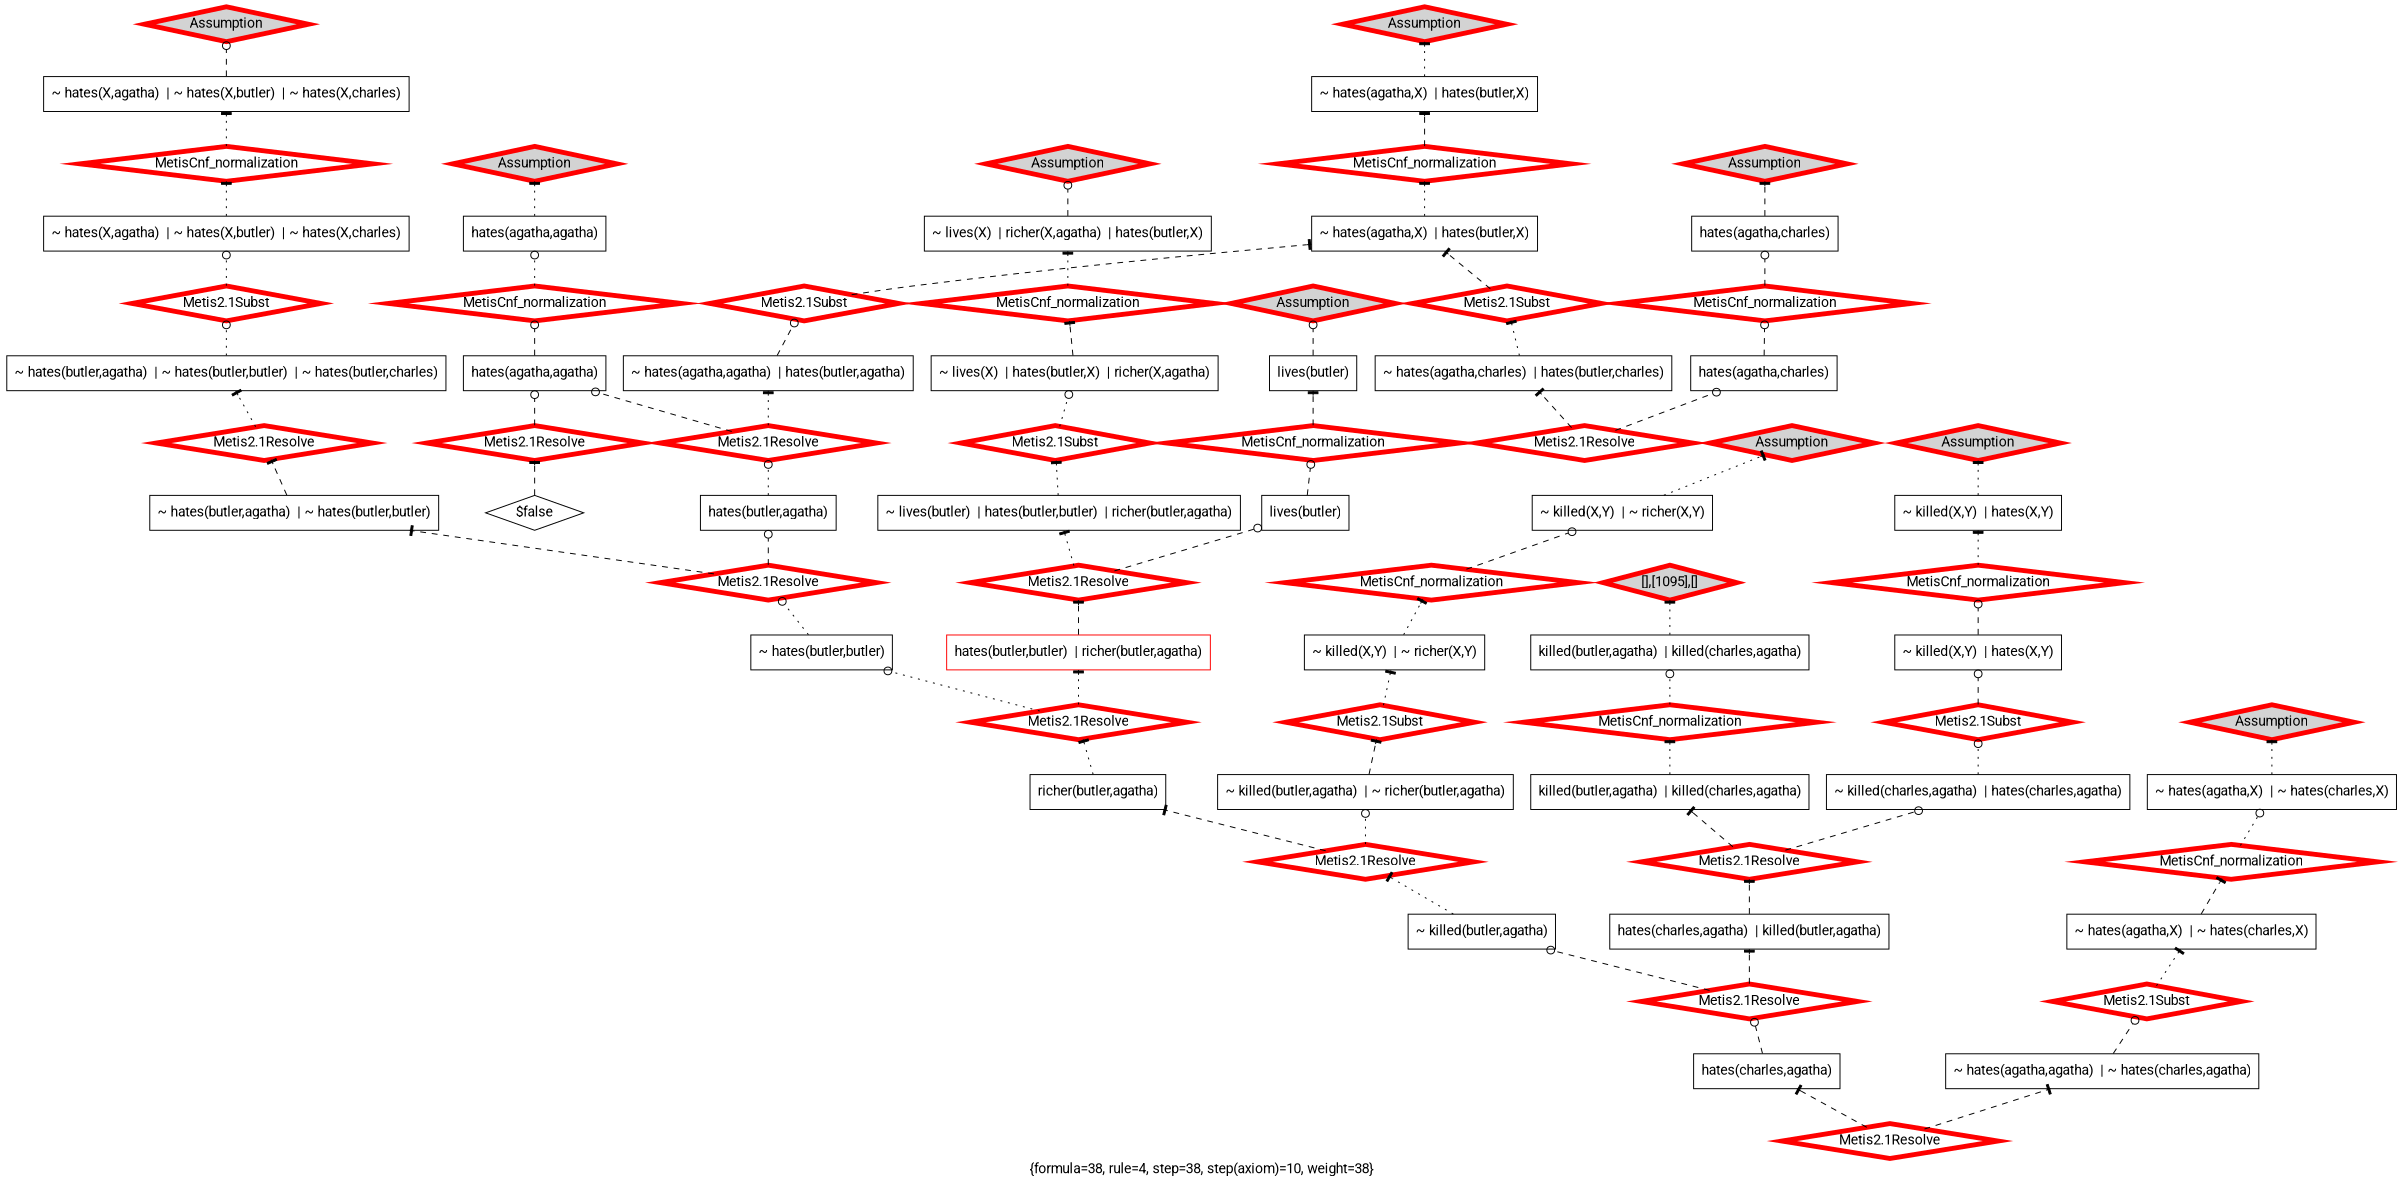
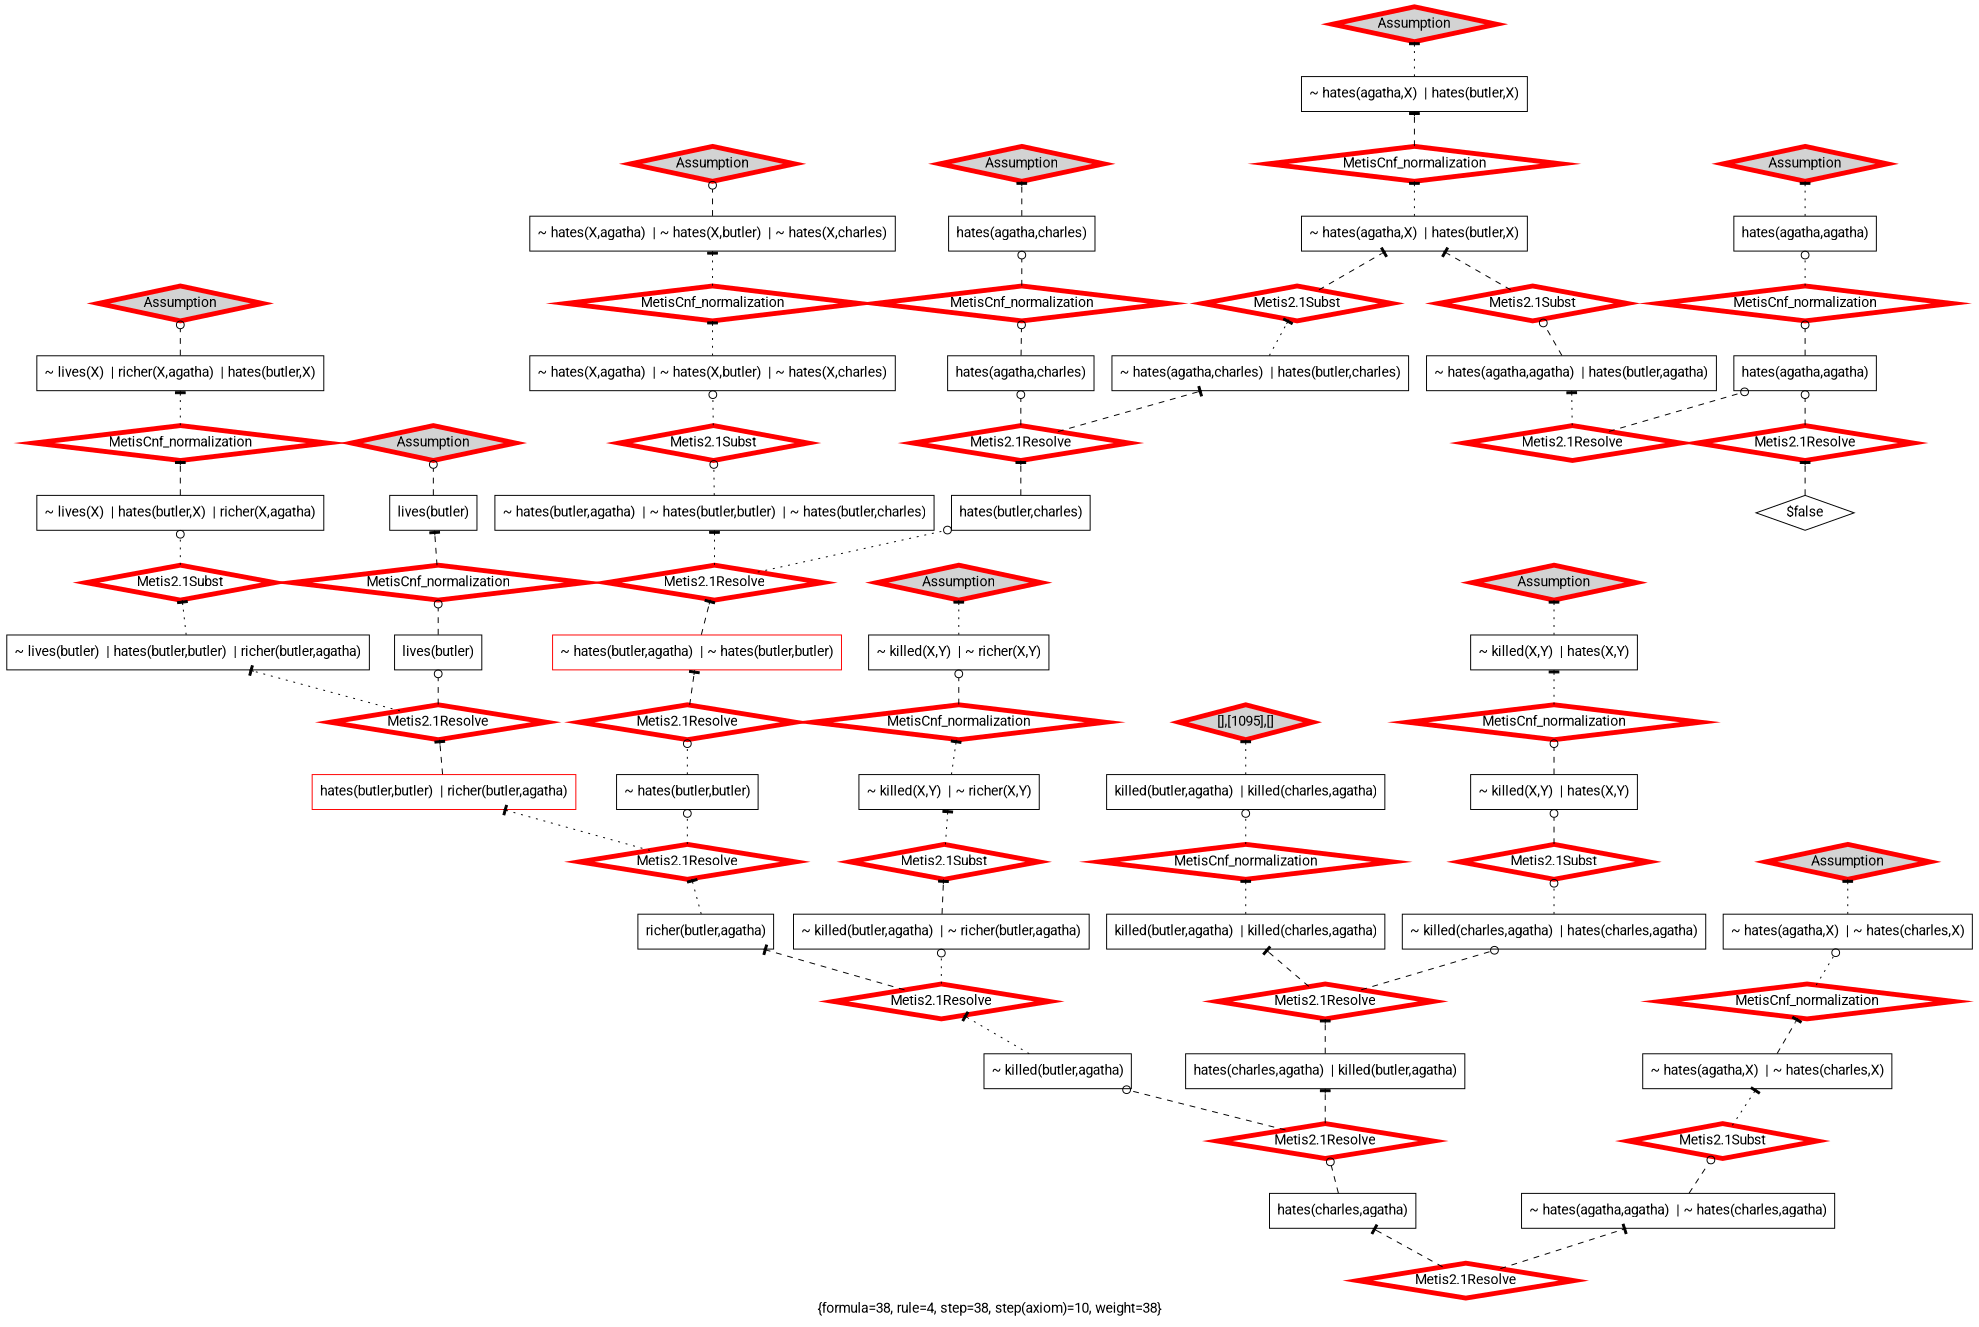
node "~ hates(butler,agatha)  | ~ hates(butler,butler)": color black -> red
node "hates(butler,agatha)": removed
node "hates(butler,charles)": added
